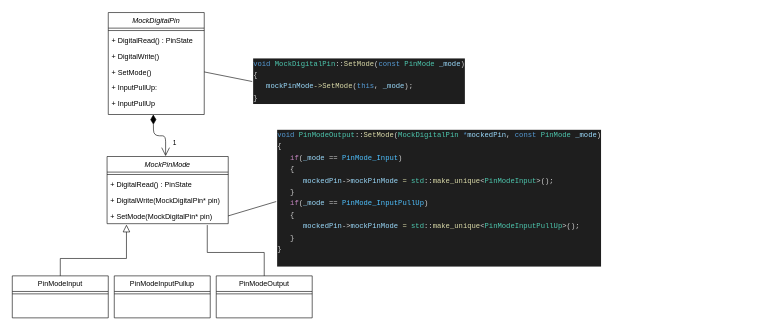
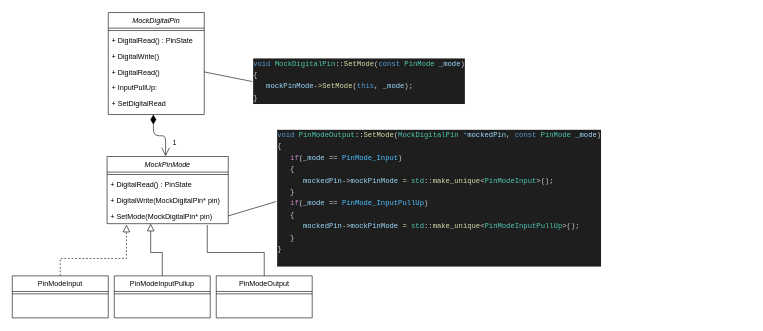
node "+ SetMode()": label "+ SetMode()" -> "+ DigitalRead()"
node "+ InputPullUp": label "+ InputPullUp" -> "+ SetDigitalRead"
edge "PinModeInputPullup" -> "+ SetMode(MockDigitalPin* pin)": added
edge "PinModeInput" -> "+ SetMode(MockDigitalPin* pin)": style solid -> dashed
